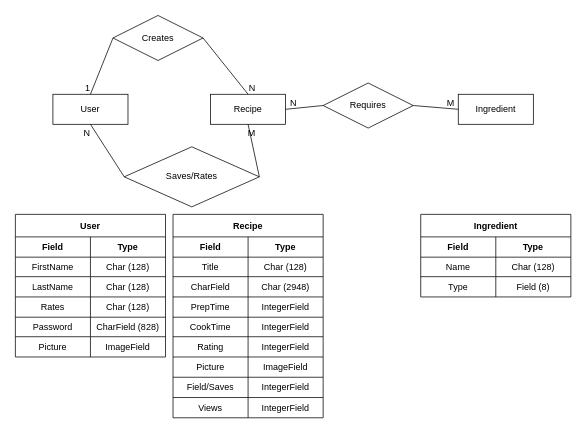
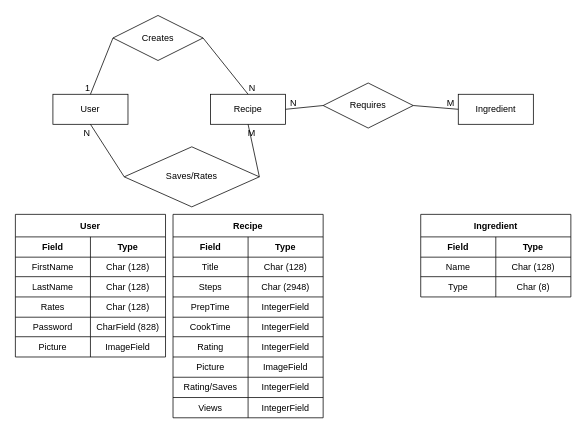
node "CharField": label "CharField" -> "Steps"
node "Field (8)": label "Field (8)" -> "Char (8)"
node "Field/Saves": label "Field/Saves" -> "Rating/Saves"
